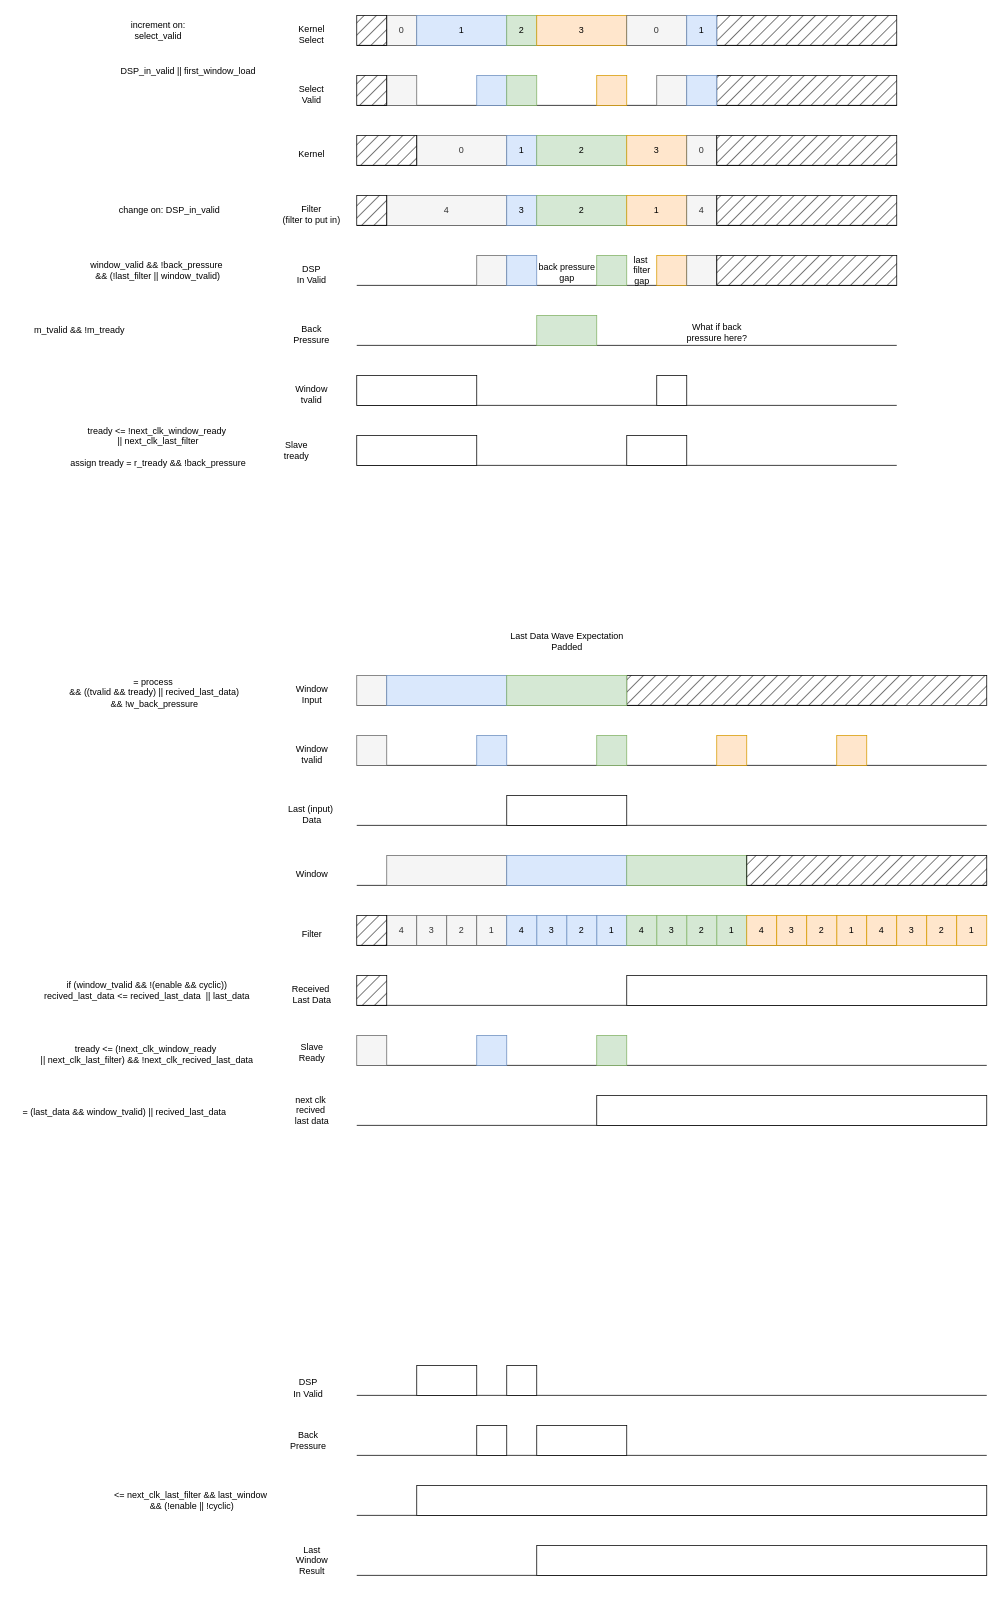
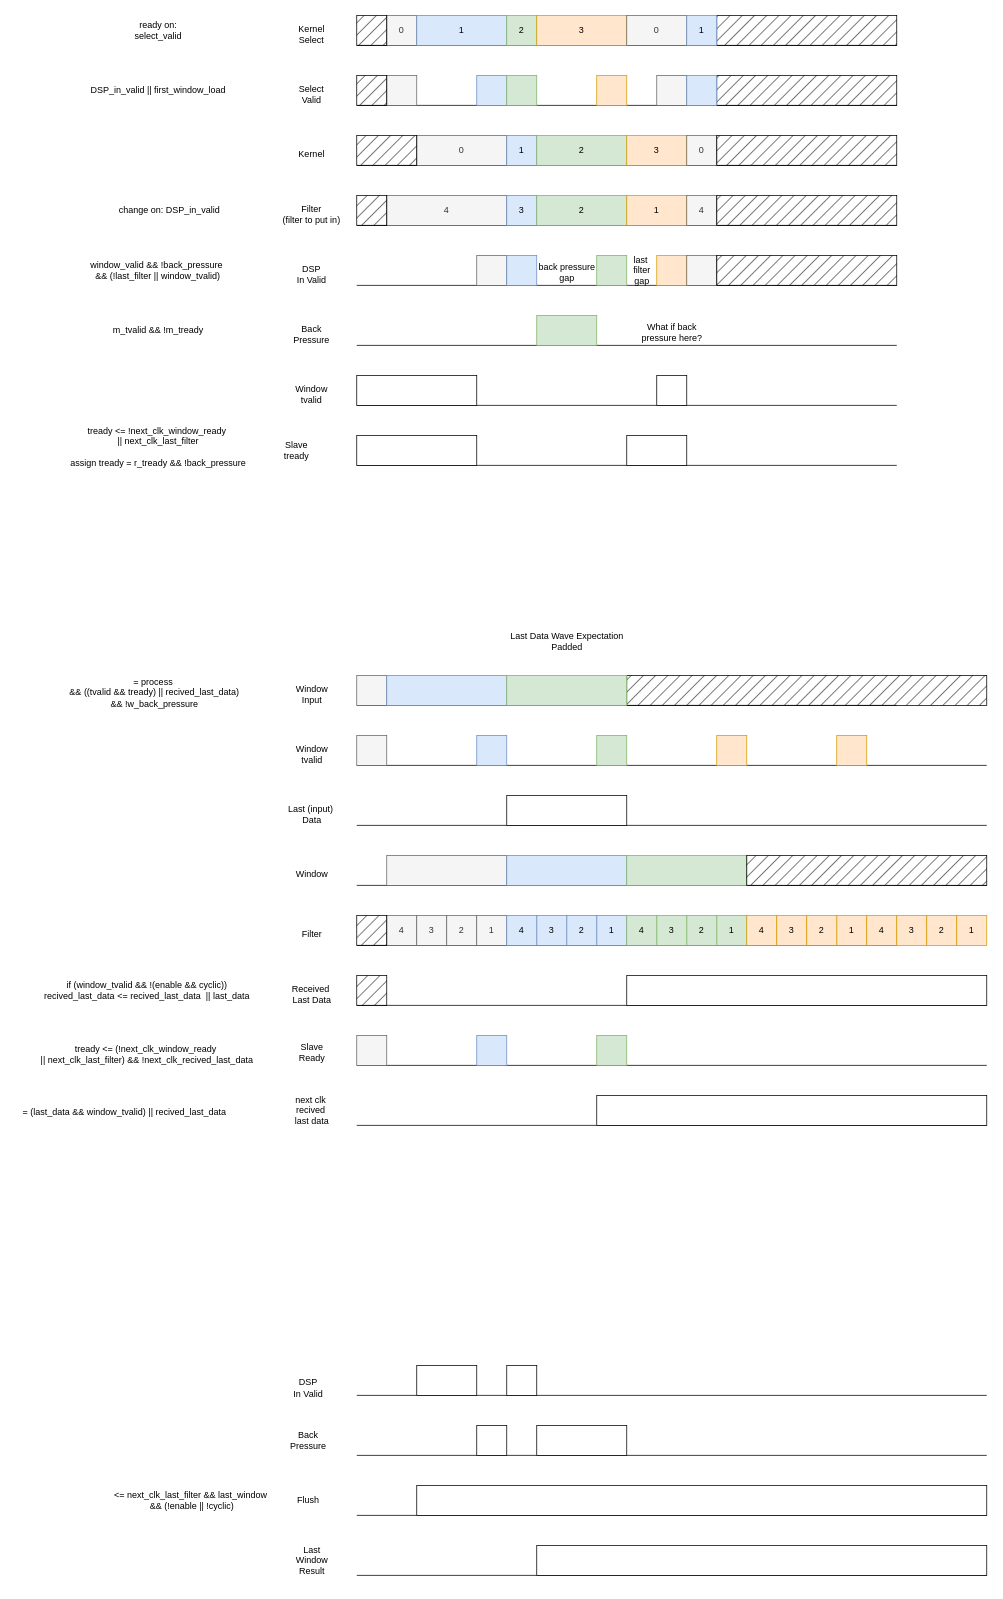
node "increment on: select_valid": label "increment on: select_valid" -> "ready on: select_valid"
node "DSP_in_valid || first_window_load": moved (188, 72) -> (158, 90)
node "m_tvalid && !m_tready": moved (79, 330) -> (158, 330)
node "What if back pressure here?": moved (717, 333) -> (672, 333)
node "Flush": added
